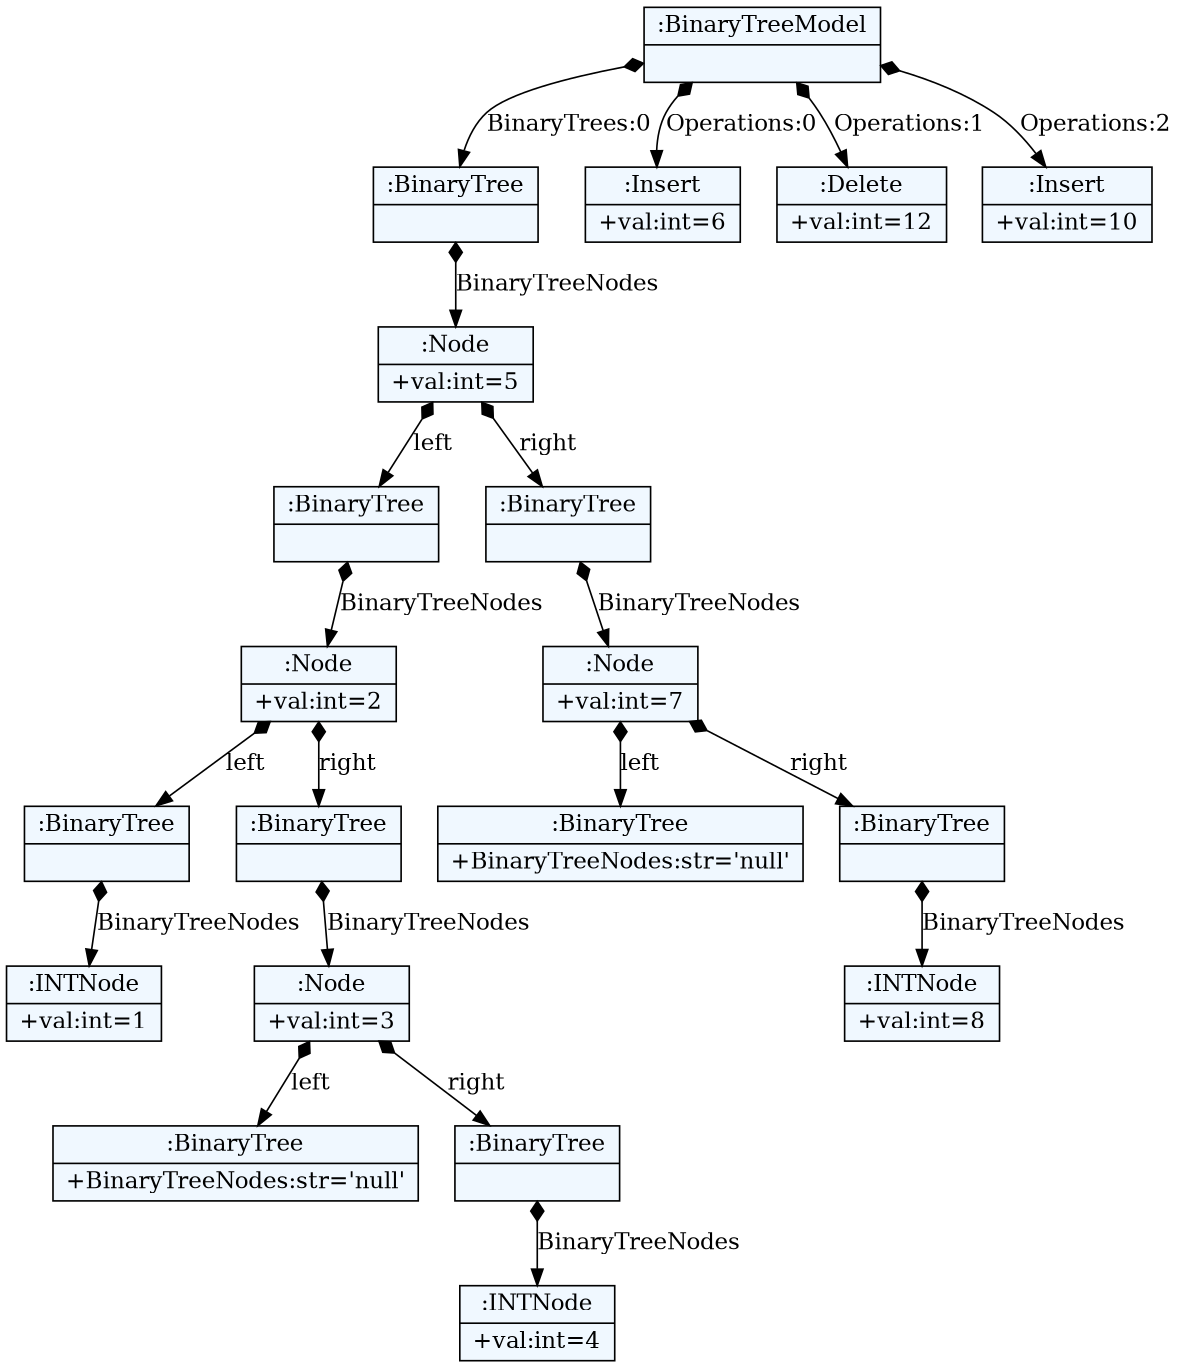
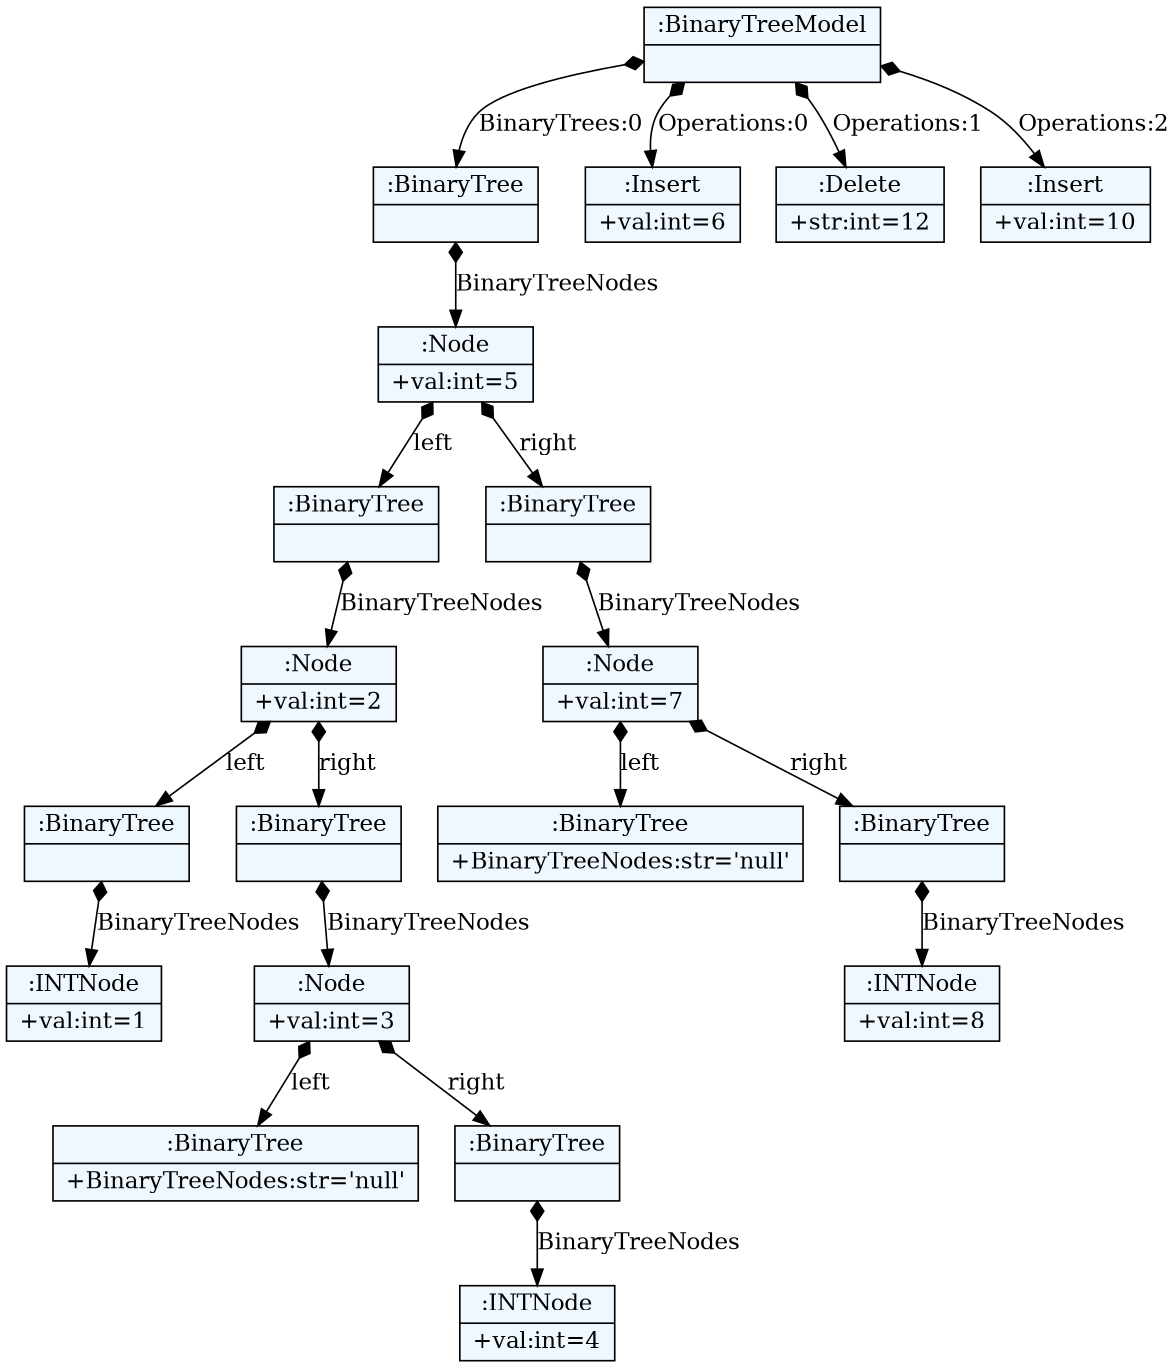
node ":Delete": text "+val:int=12" -> "+str:int=12"
